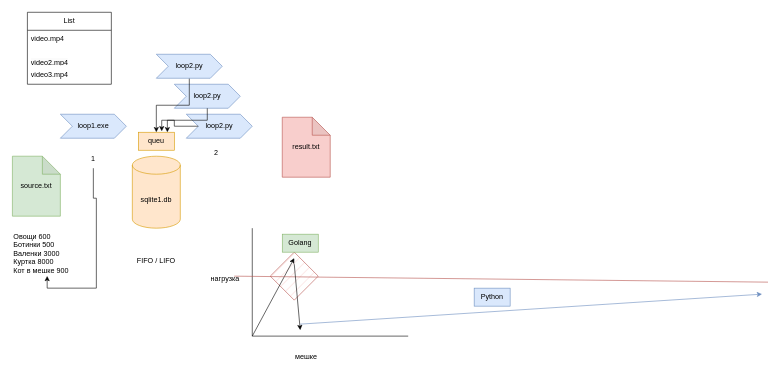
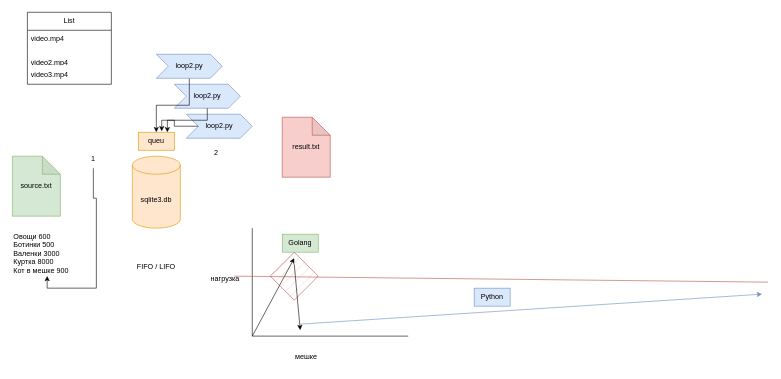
node "loop1.exe": removed
node "sqlite1.db": label "sqlite1.db" -> "sqlite3.db"
node "FIFO / LIFO": moved (156, 261) -> (156, 267)
